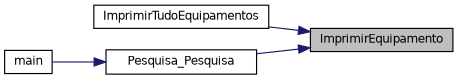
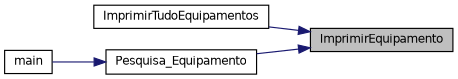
node "Pesquisa_Pesquisa": label "Pesquisa_Pesquisa" -> "Pesquisa_Equipamento"
